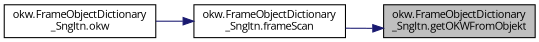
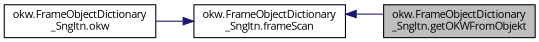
edge "okw.FrameObjectDictionary _Sngltn.frameScan" -> "okw.FrameObjectDictionary _Sngltn.getOKWFromObjekt": reversed
